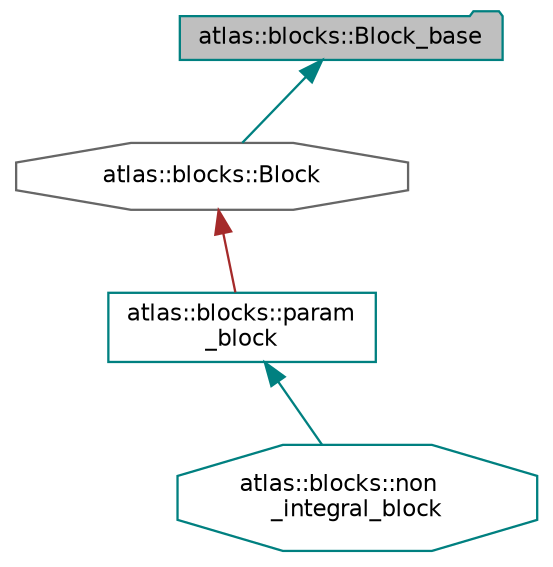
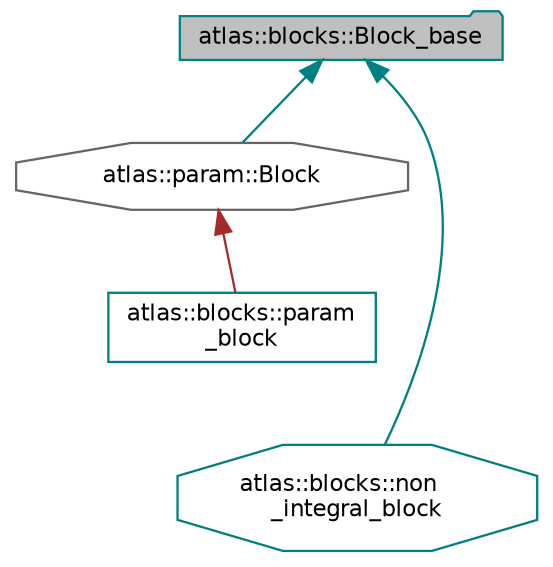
node "atlas::blocks::Block": label "atlas::blocks::Block" -> "atlas::param::Block"
edge "atlas::blocks::non _integral_block" -> "atlas::blocks::param _block": now "atlas::blocks::non _integral_block" -> "atlas::blocks::Block_base"
